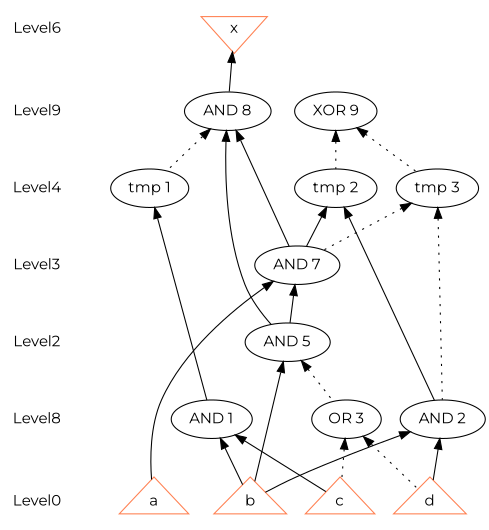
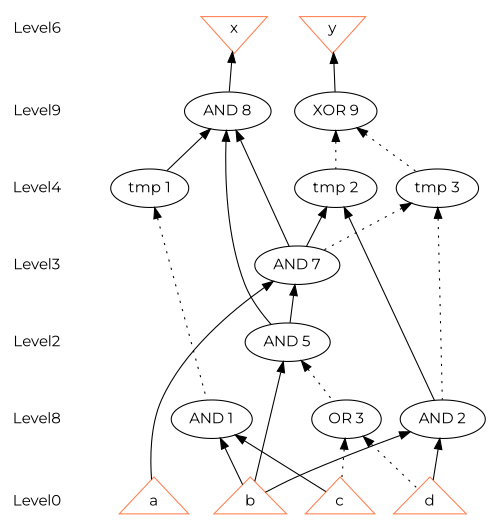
node "y": added
edge "tmp 1" -> "AND 8": style dotted -> solid
edge "AND 1" -> "tmp 1": style solid -> dotted
